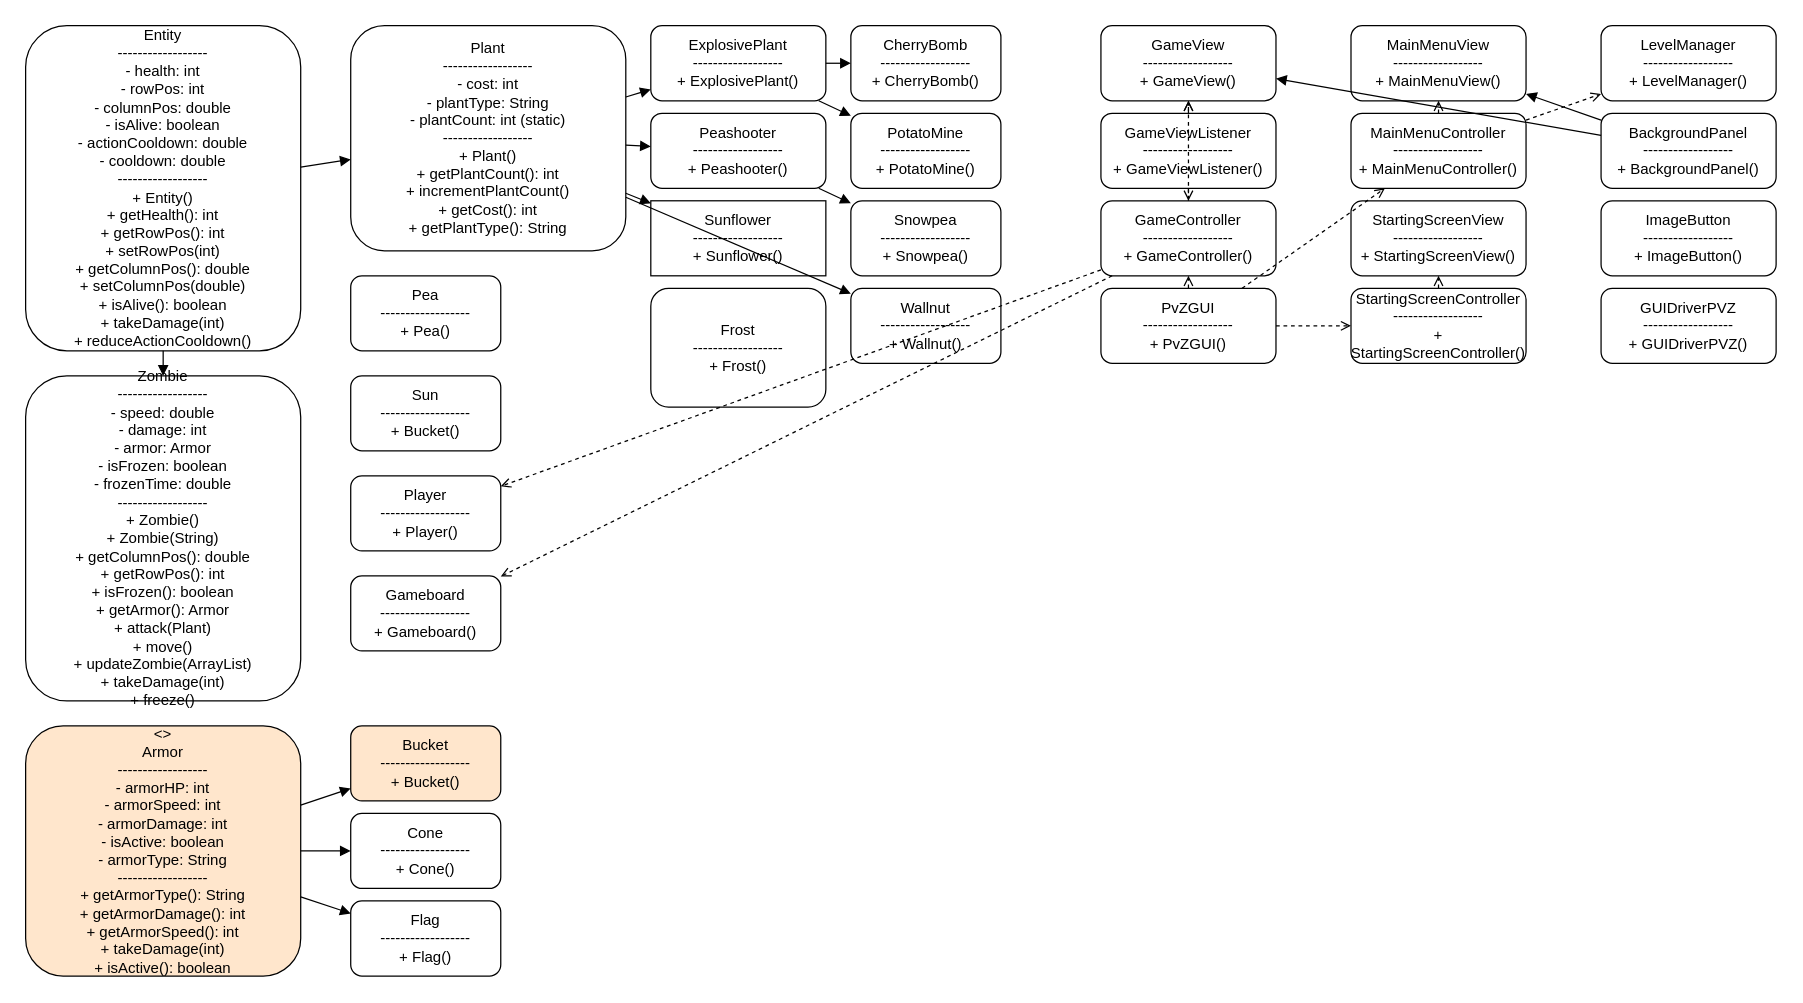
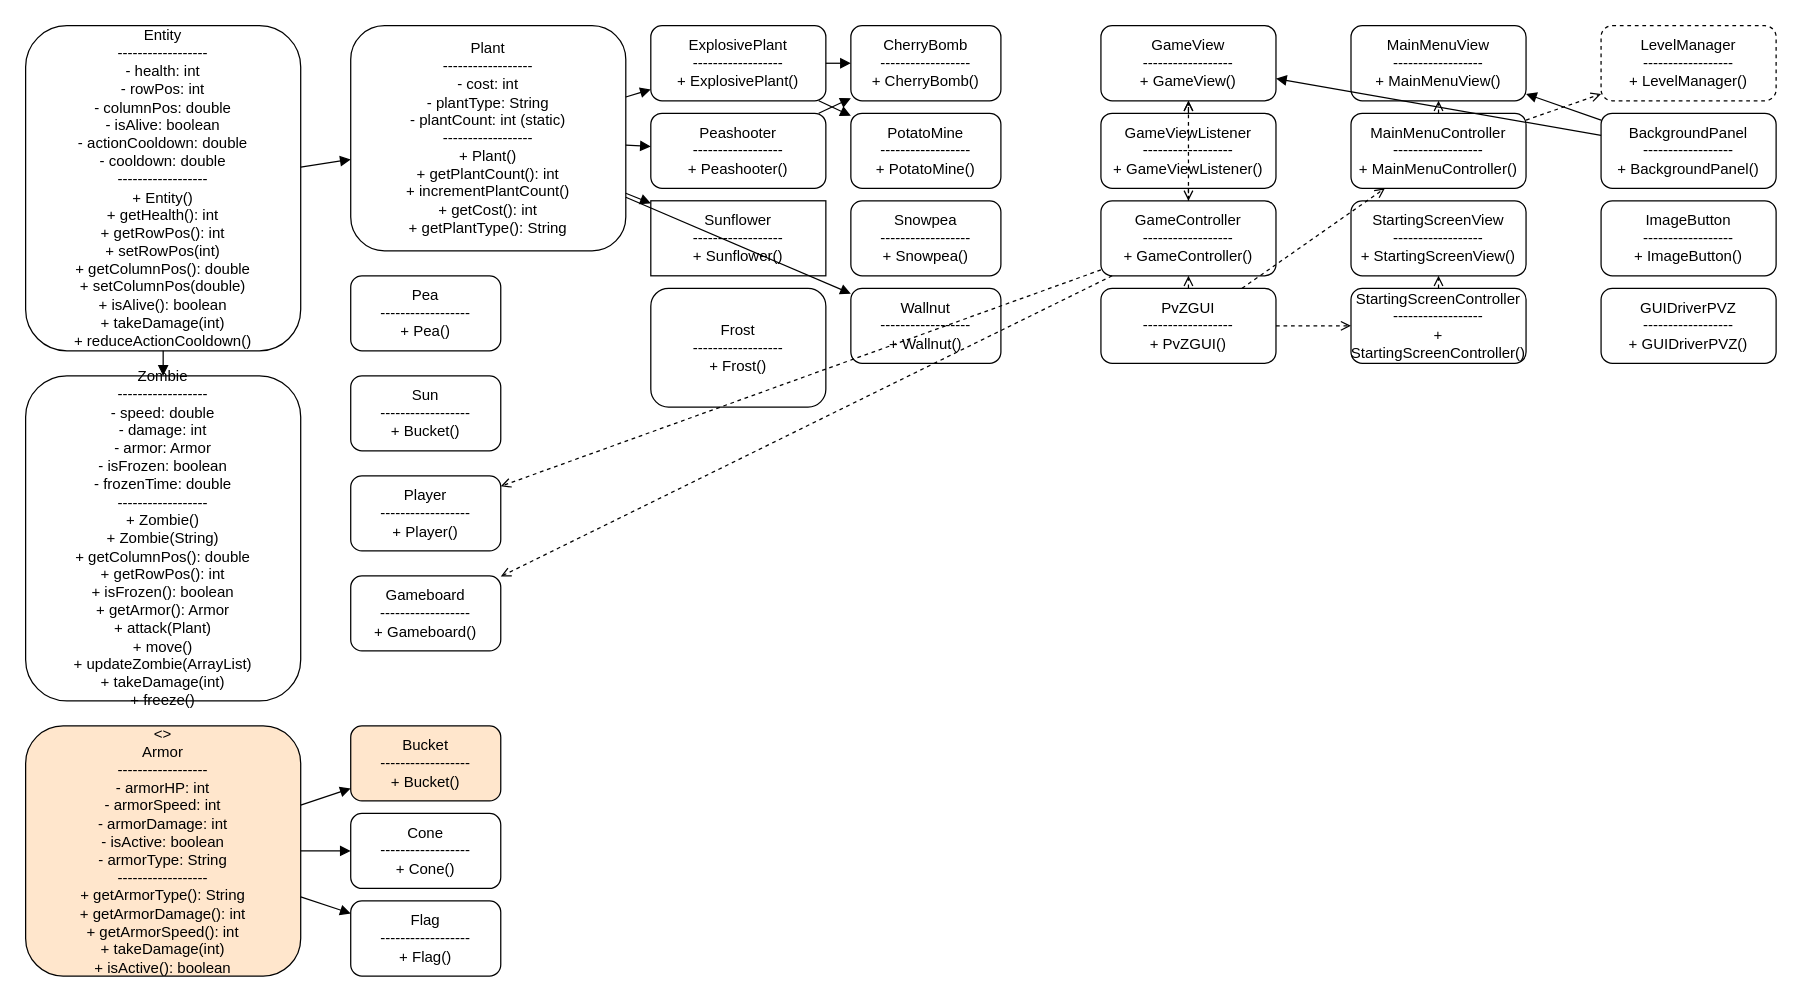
node "LevelManager ------------------ + LevelManager()": style solid -> dashed
edge "Peashooter ------------------ + Peashooter()" -> "Snowpea ------------------ + Snowpea()": now "Peashooter ------------------ + Peashooter()" -> "CherryBomb ------------------ + CherryBomb()"
